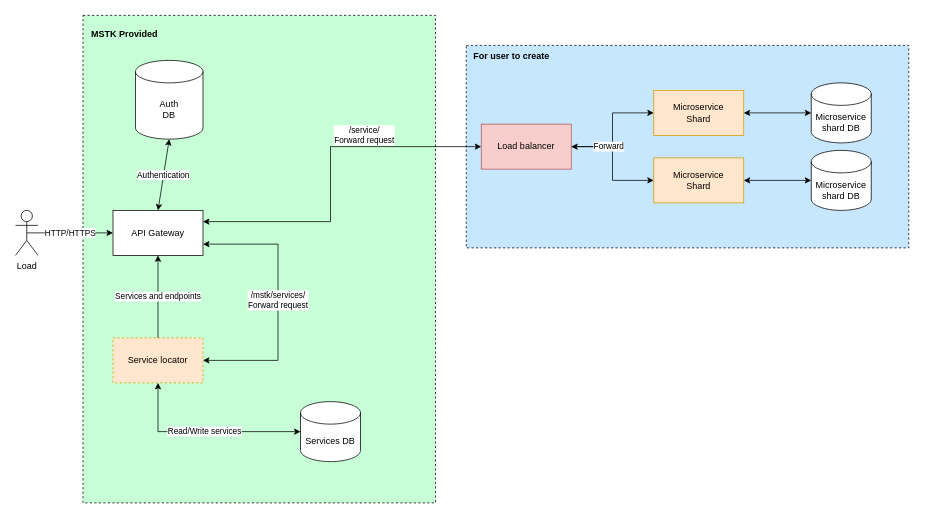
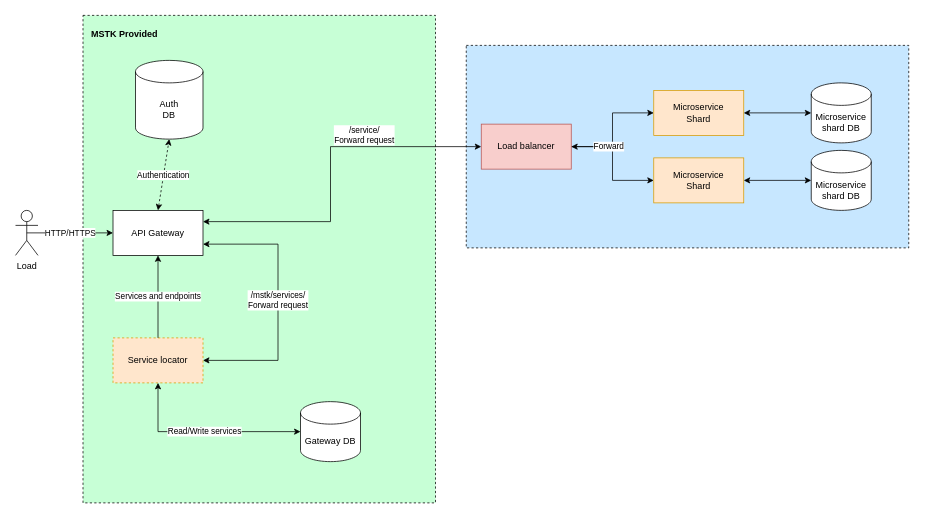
node "For user to create": removed
edge "Auth DB" -- "API Gateway": style solid -> dashed
node "Services DB": label "Services DB" -> "Gateway DB"
